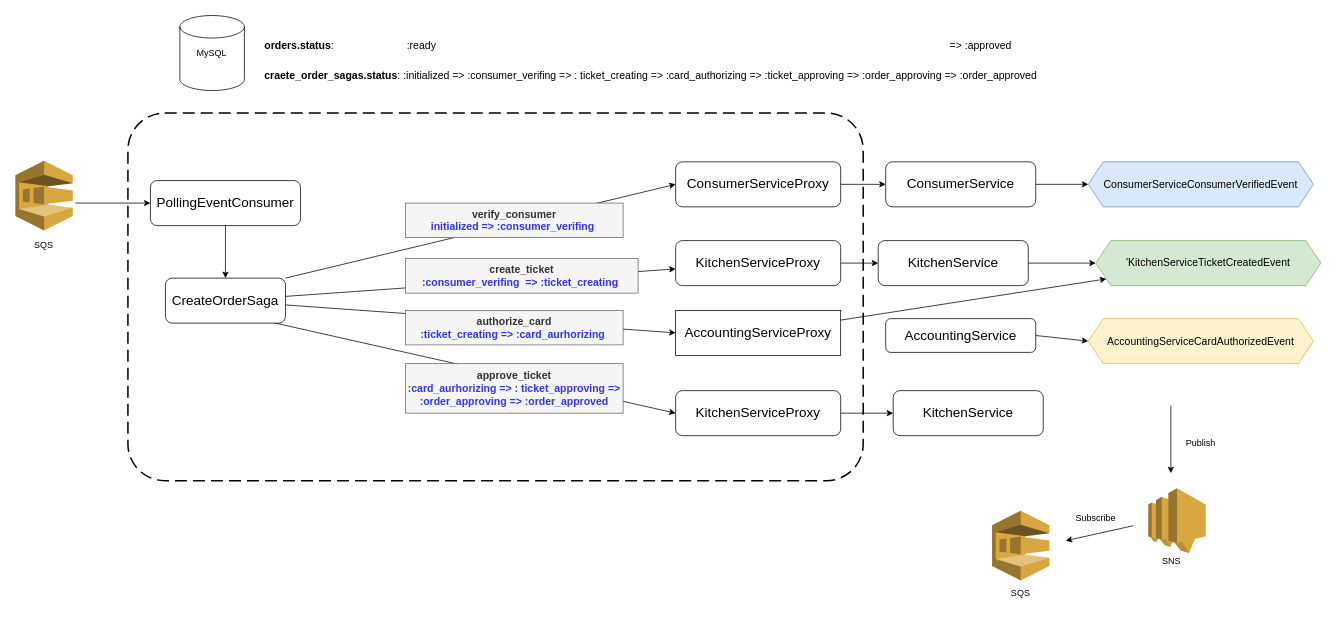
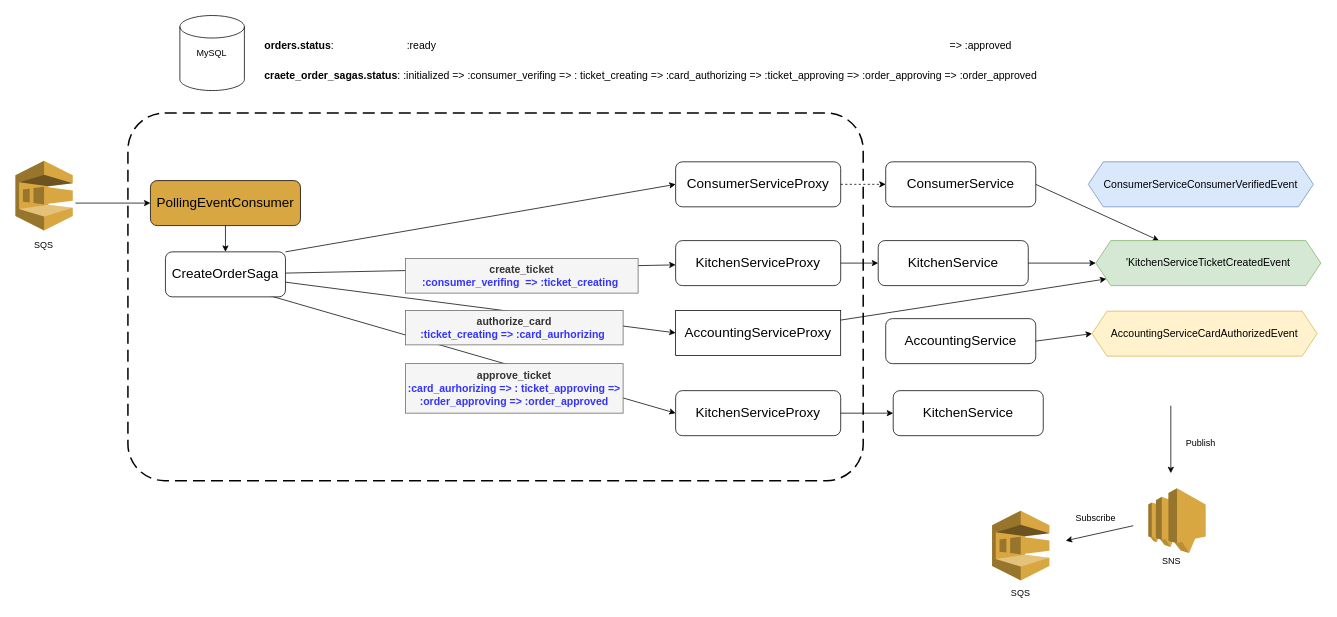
edge "ConsumerServiceProxy" -> "ConsumerService": style solid -> dashed
edge "ConsumerService" -> "ConsumerServiceConsumerVerifiedEvent": now "ConsumerService" -> "'KitchenServiceTicketCreatedEvent"
node "PollingEventConsumer": fillcolor #ffffff -> #d9a741
node "verify_consumer initialized => :consumer_verifing": removed
node "CreateOrderSaga": moved (225, 300) -> (225, 274)
node "AccountingService": size 150x34 -> 150x45
node "AccountingServiceCardAuthorizedEvent": moved (1200, 341) -> (1204, 333)
